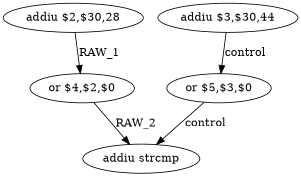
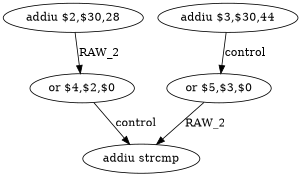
edge "addiu $2,$30,28" -> "or $4,$2,$0": label "RAW_1" -> "RAW_2"
edge "or $4,$2,$0" -> "addiu strcmp": label "RAW_2" -> "control"
edge "or $5,$3,$0" -> "addiu strcmp": label "control" -> "RAW_2"
